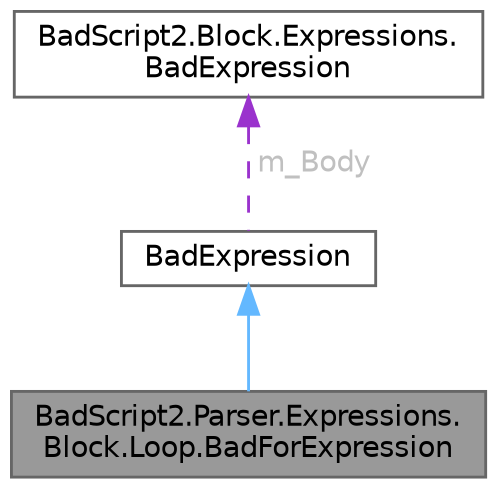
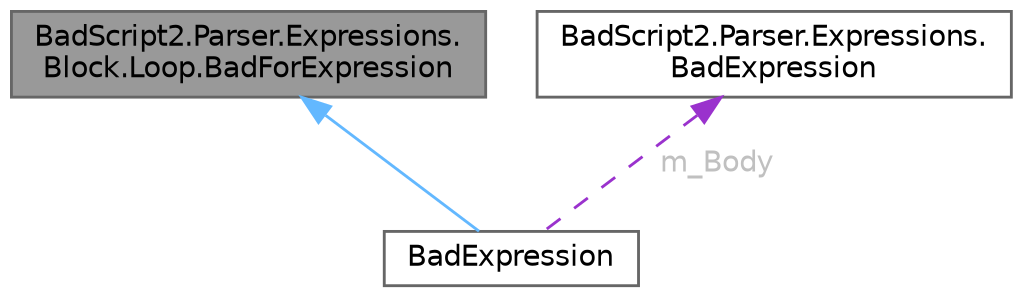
node "BadScript2.Block.Expressions. BadExpression": label "BadScript2.Block.Expressions. BadExpression" -> "BadScript2.Parser.Expressions. BadExpression"
edge "BadScript2.Parser.Expressions. Block.Loop.BadForExpression" -> "BadExpression": reversed
